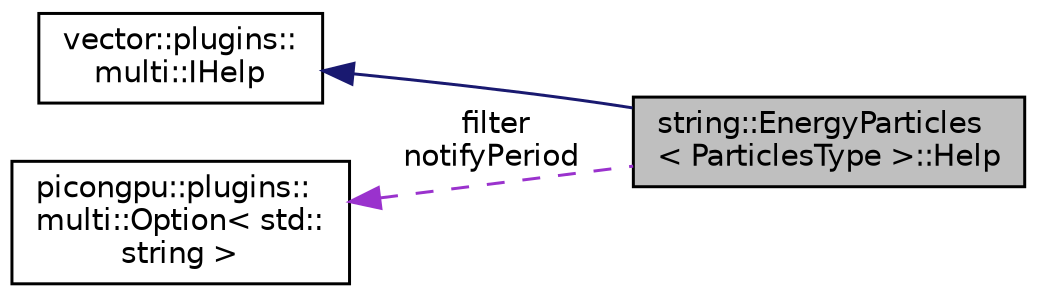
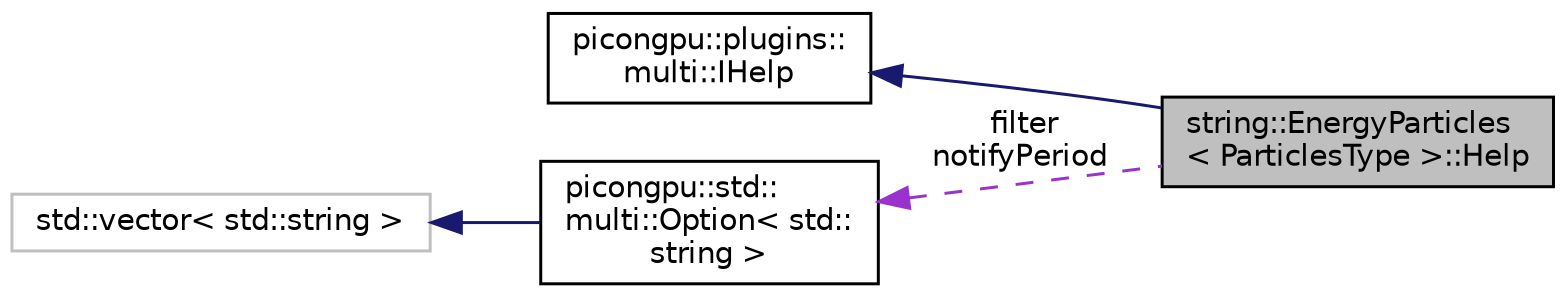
node "vector::plugins:: multi::IHelp": label "vector::plugins:: multi::IHelp" -> "picongpu::plugins:: multi::IHelp"
node "picongpu::plugins:: multi::Option< std:: string >": label "picongpu::plugins:: multi::Option< std:: string >" -> "picongpu::std:: multi::Option< std:: string >"
node "std::vector< std::string >": added
